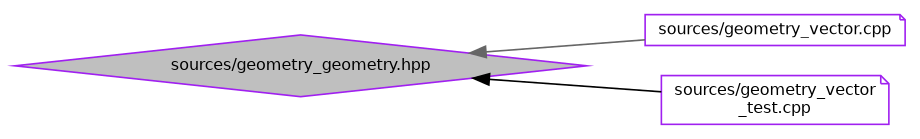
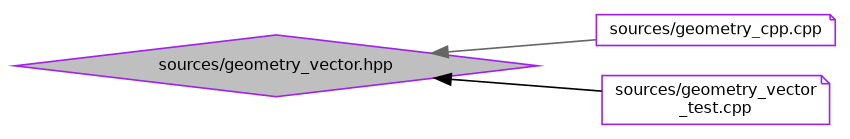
node "sources/geometry_vector.cpp": label "sources/geometry_vector.cpp" -> "sources/geometry_cpp.cpp"
node "sources/geometry_geometry.hpp": label "sources/geometry_geometry.hpp" -> "sources/geometry_vector.hpp"
